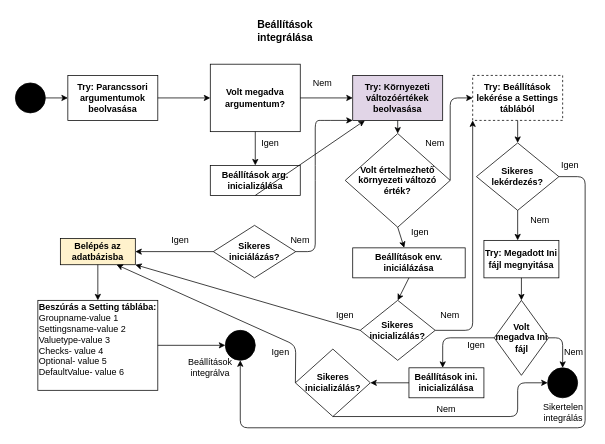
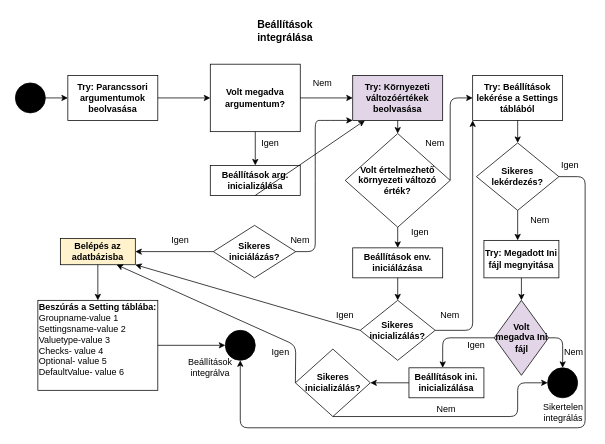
node "Try: Beállítások lekérése a Settings táblából": style dashed -> solid
node "Beállítások env. iniciálázása": size 113x30 -> 90x30
node "Volt megadva Ini fájl": fillcolor #ffffff -> #e1d5e7
